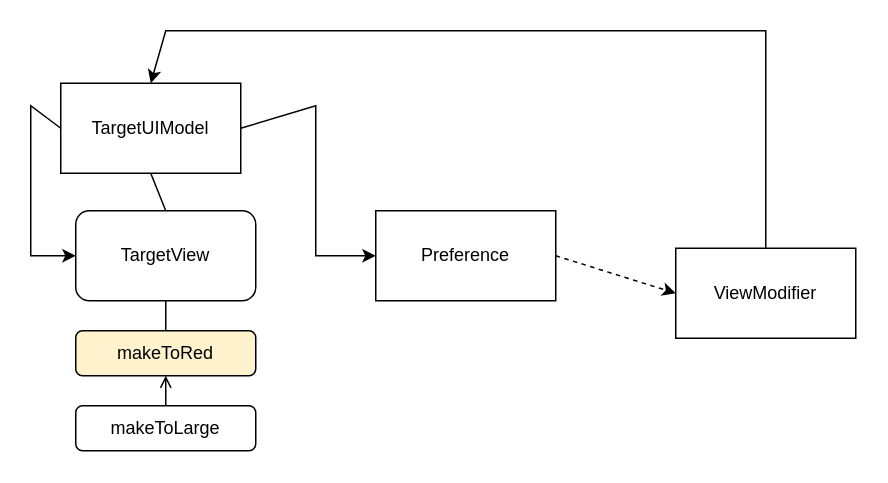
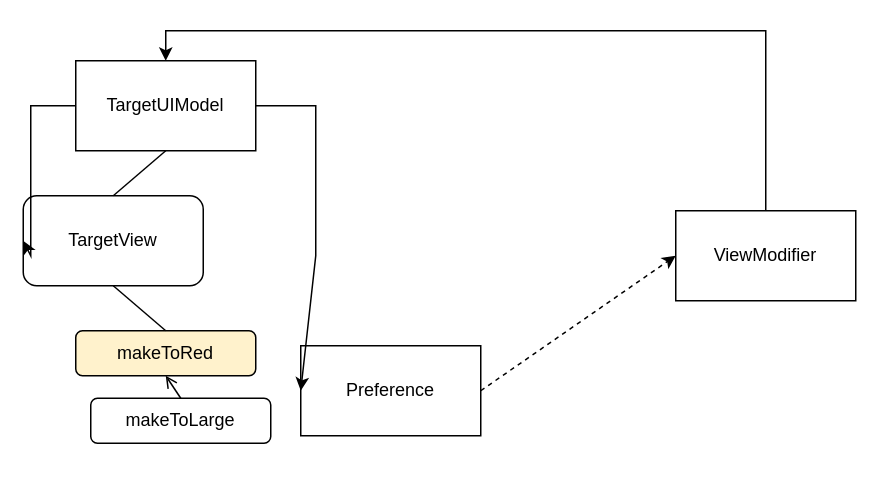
node "TargetUIModel": moved (151, 128) -> (166, 106)
node "TargetView": moved (166, 256) -> (113, 241)
node "Preference": moved (466, 256) -> (391, 391)
node "ViewModifier": moved (766, 293) -> (766, 256)
node "makeToLarge": moved (166, 428) -> (181, 421)
